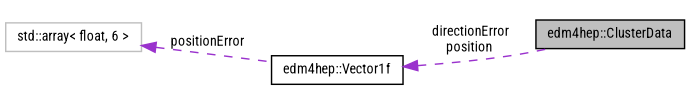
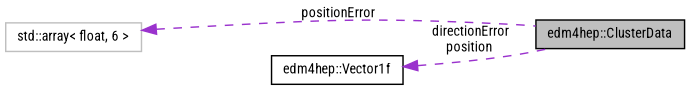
edge "edm4hep::Vector1f" -> "std::array< float, 6 >": now "edm4hep::ClusterData" -> "std::array< float, 6 >"
